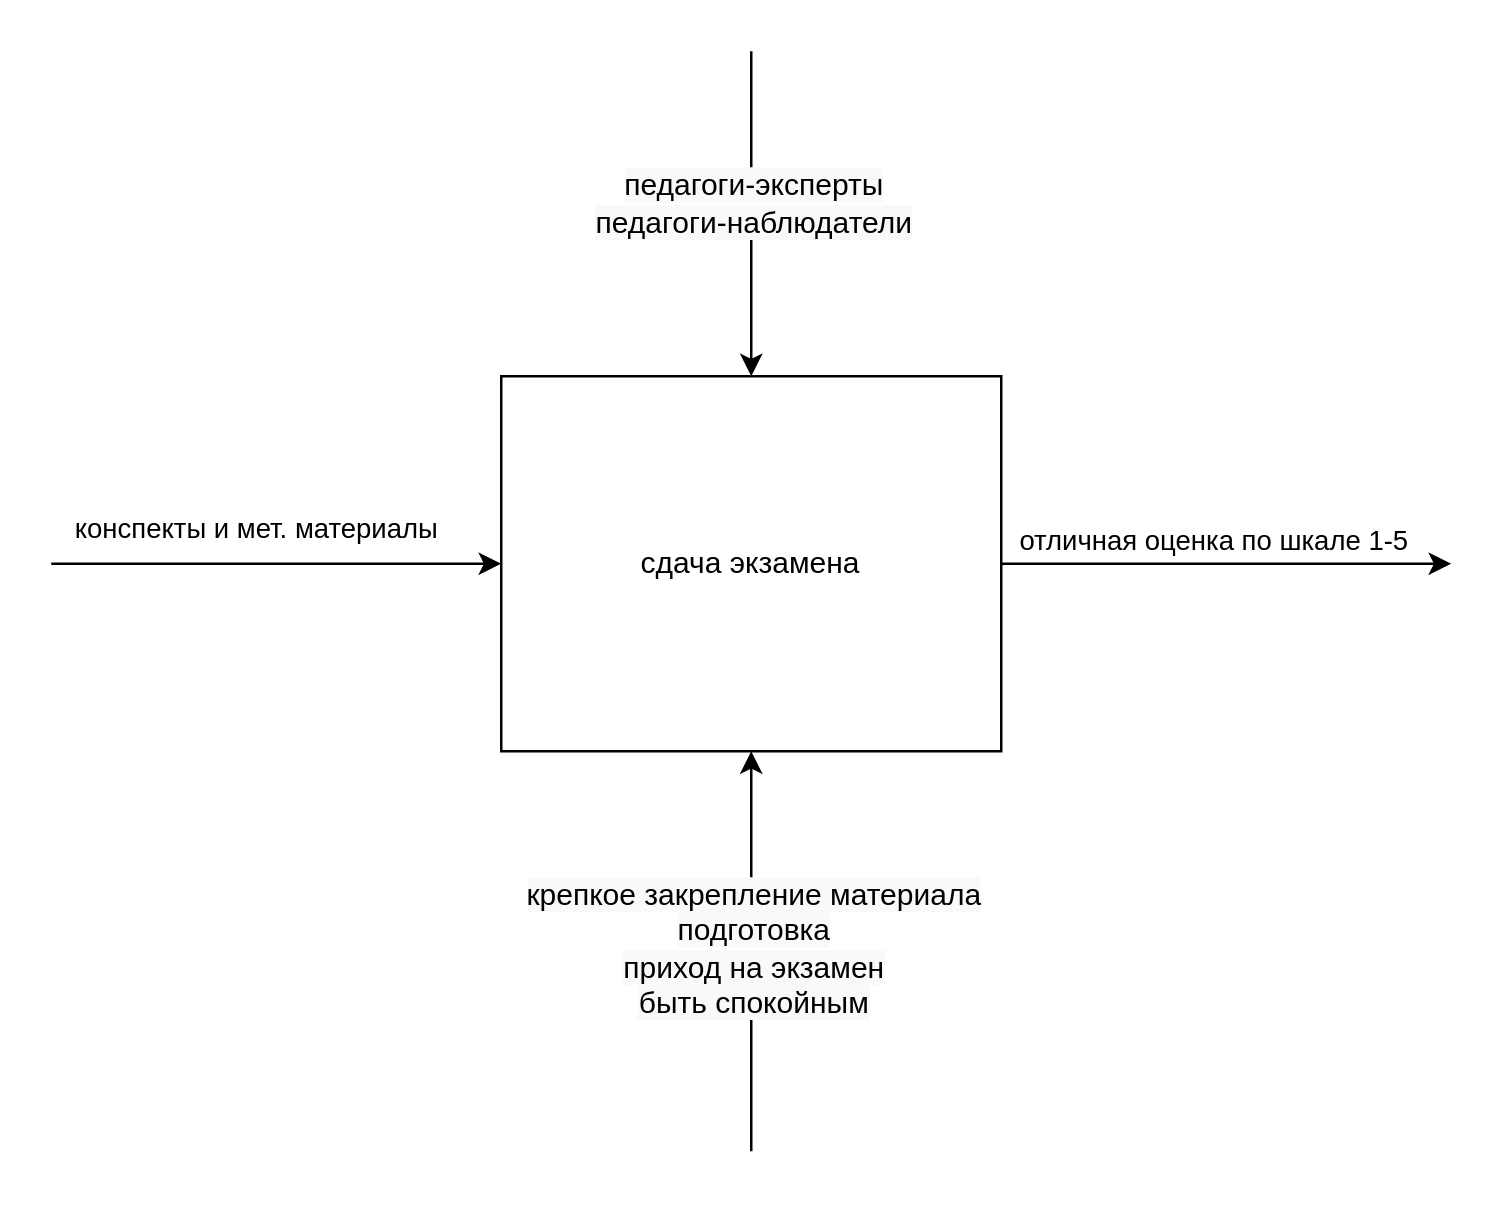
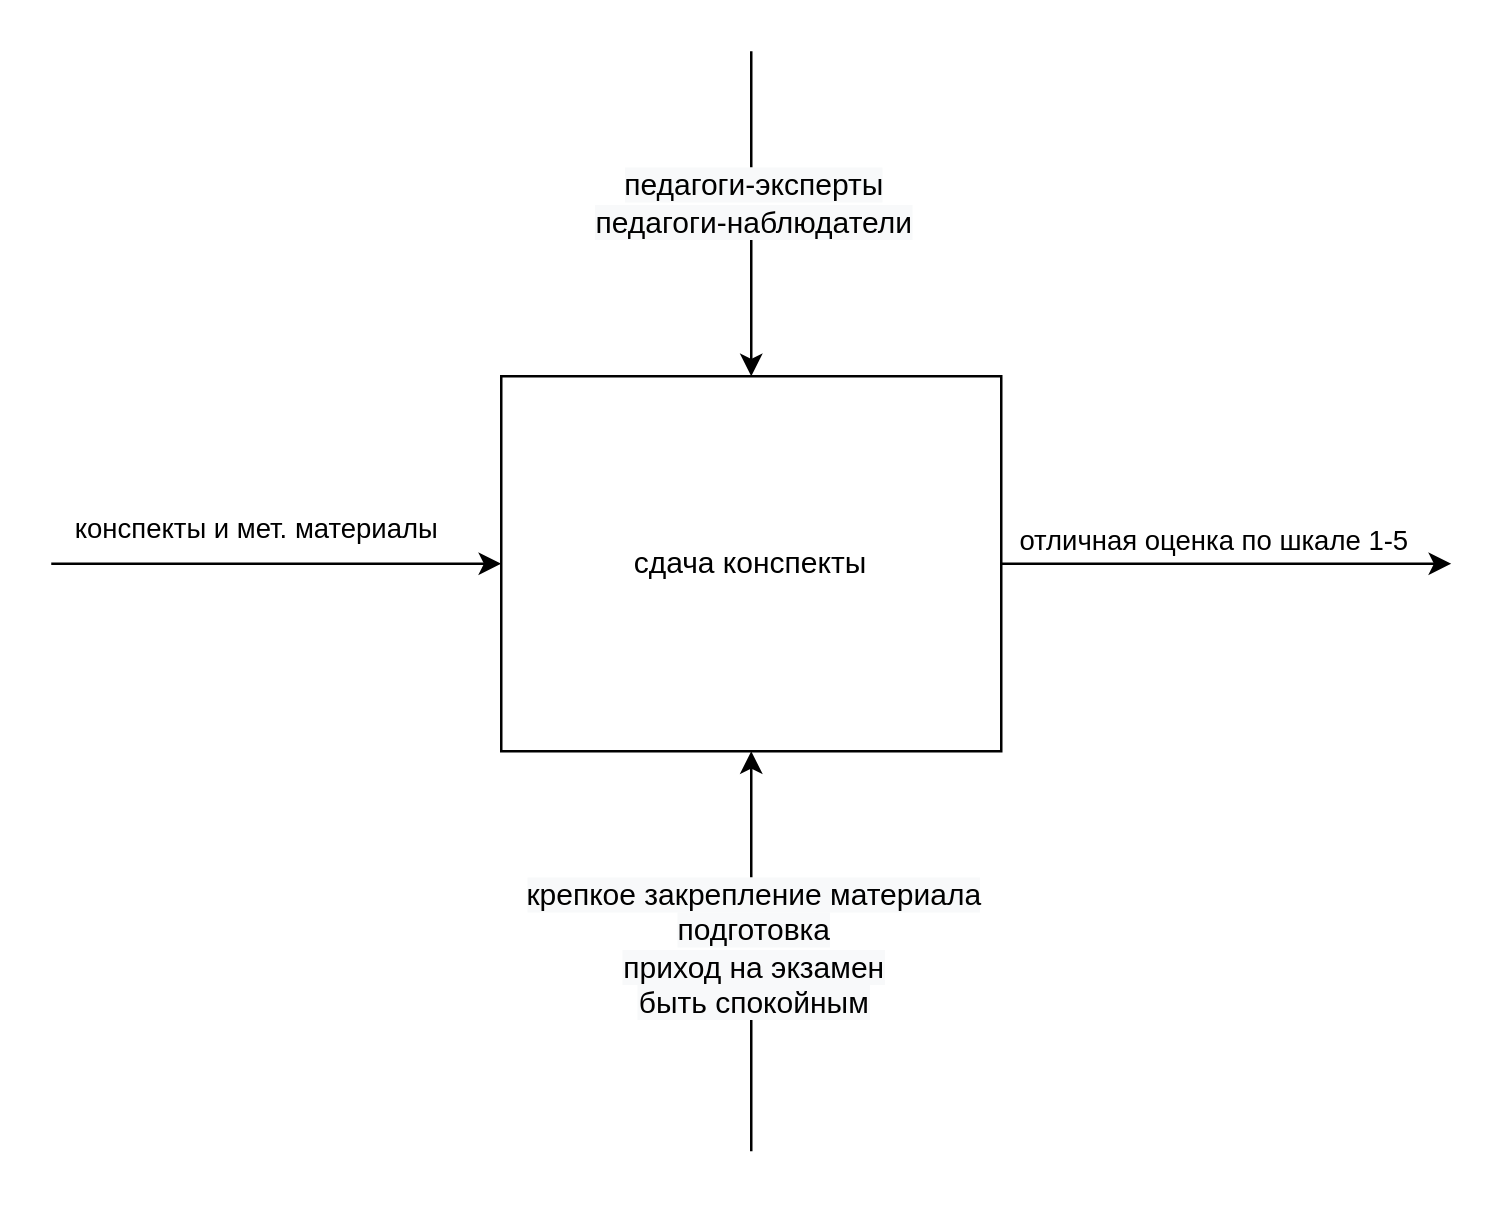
node "сдача экзамена": label "сдача экзамена" -> "сдача конспекты"
